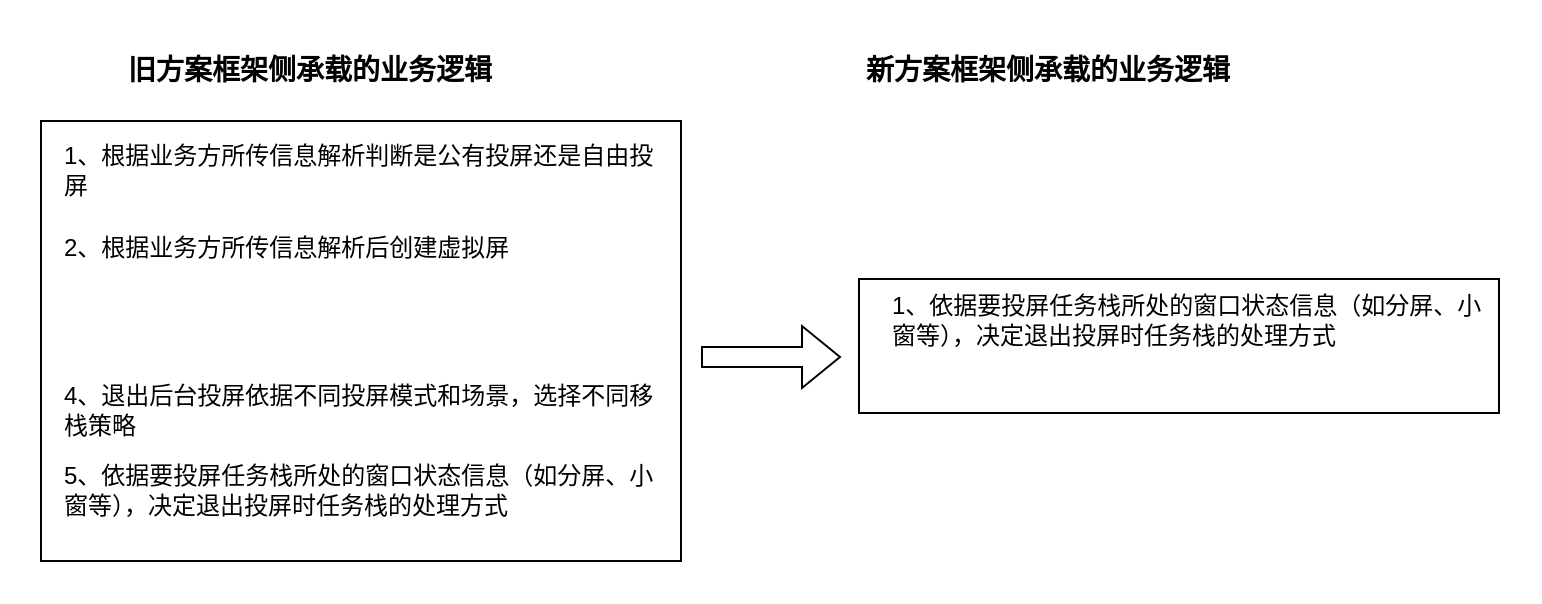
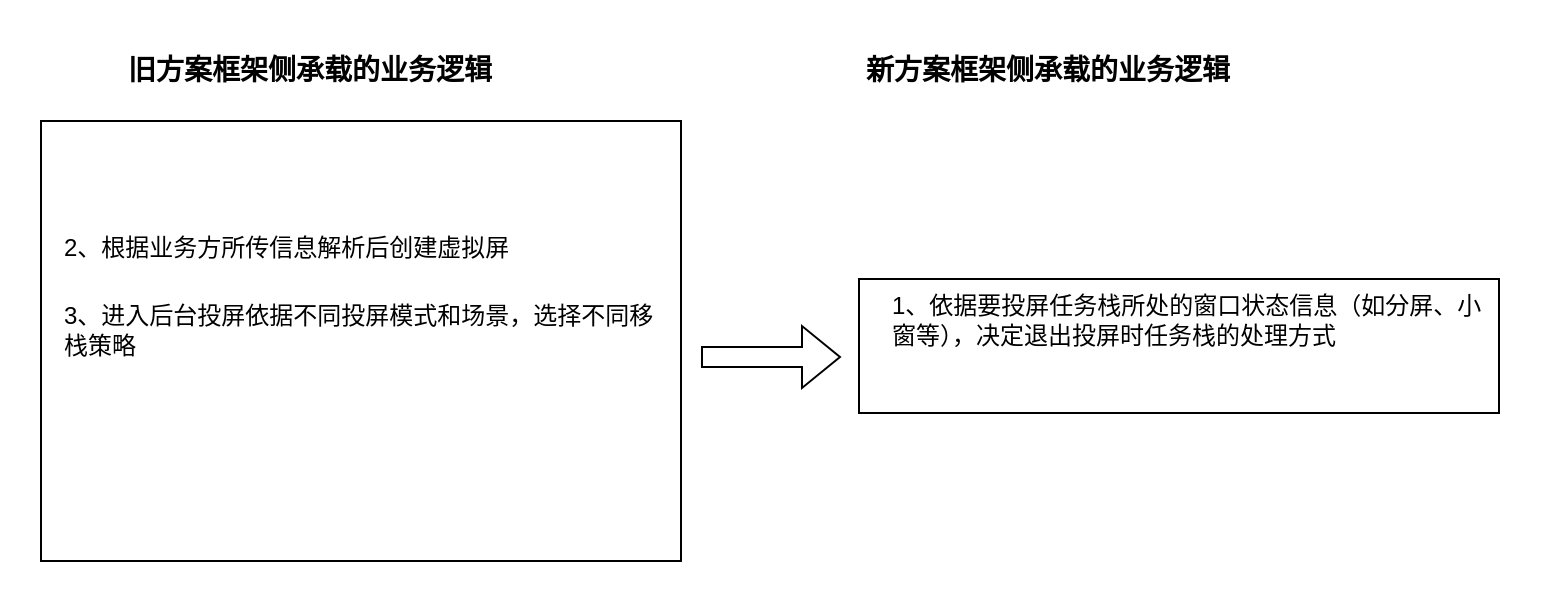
node "1、根据业务方所传信息解析判断是公有投屏还是自由投屏": removed
node "3、进入后台投屏依据不同投屏模式和场景，选择不同移栈策略": added
node "4、退出后台投屏依据不同投屏模式和场景，选择不同移栈策略": removed
node "5、依据要投屏任务栈所处的窗口状态信息（如分屏、小窗等），决定退出投屏时任务栈的处理方式": removed
